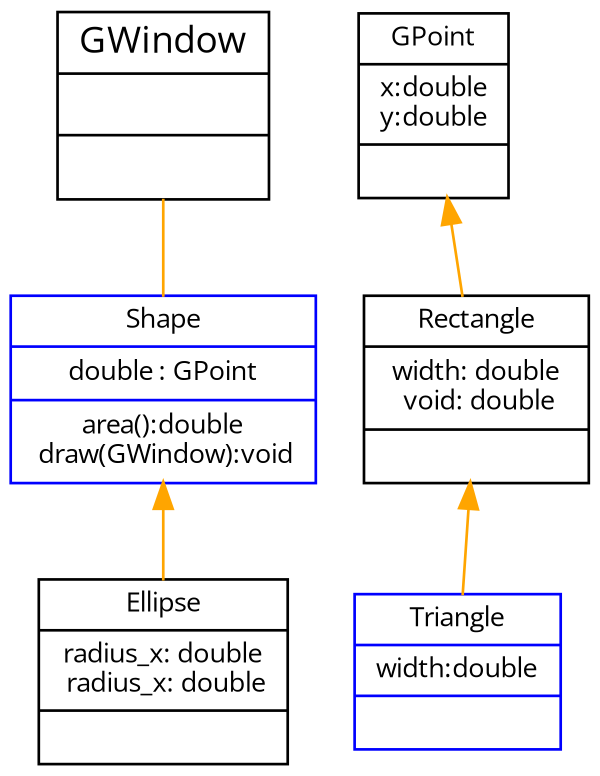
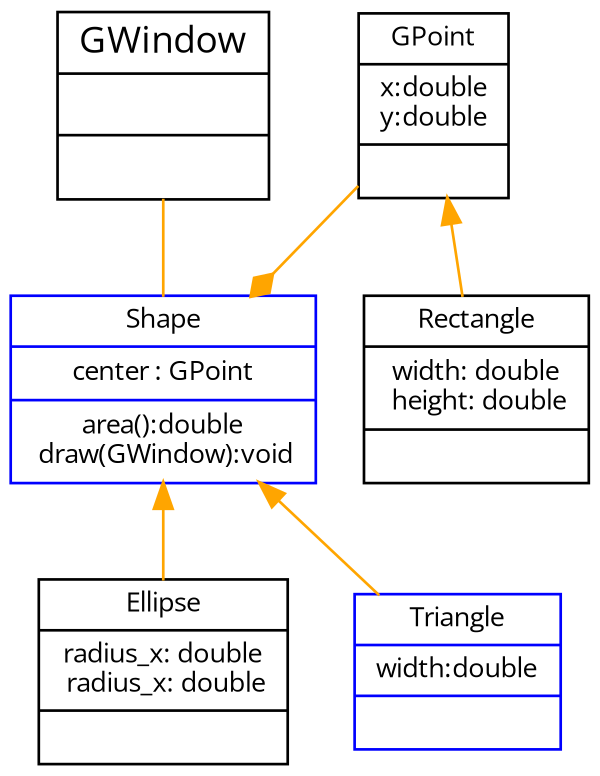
edge "GPoint" -> "Shape": added
node "Shape": text "double : GPoint" -> "center : GPoint"
node "Rectangle": text "void: double" -> "height: double"
edge "Triangle" -> "Rectangle": now "Triangle" -> "Shape"
